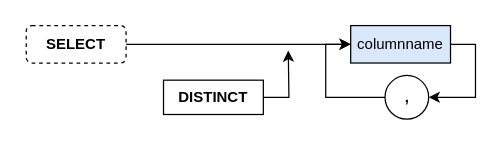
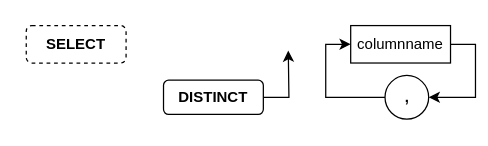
edge "SELECT" -> "columnname": removed
node "columnname": fillcolor #dae8fc -> #ffffff
node "DISTINCT": shape rectangle -> rounded rectangle
